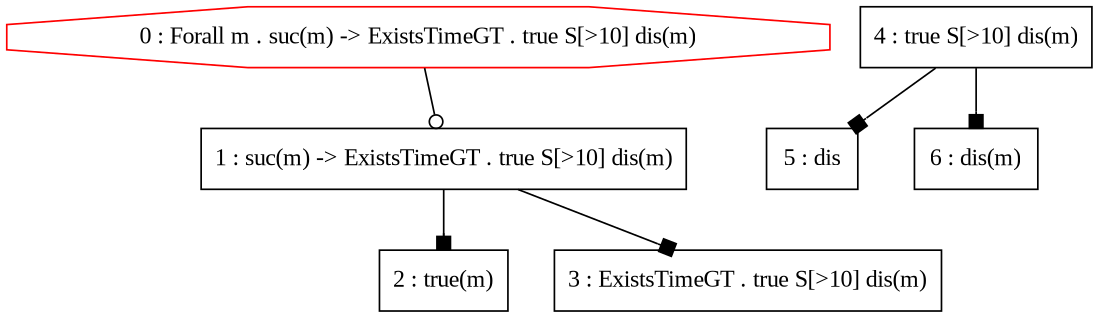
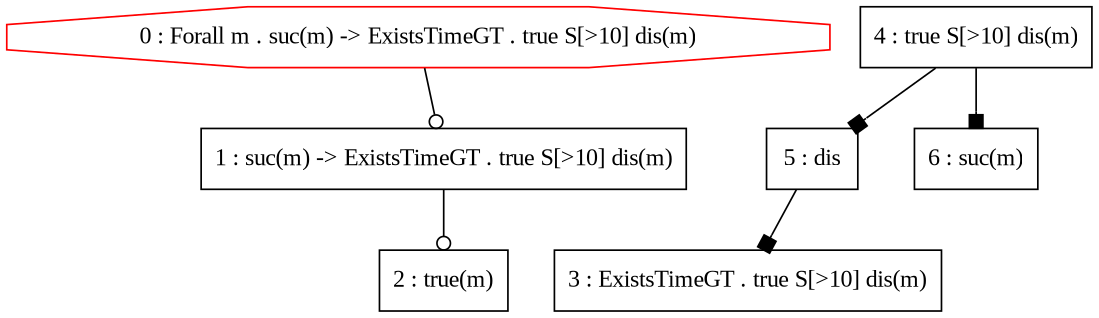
node "6 : dis(m)": label "6 : dis(m)" -> "6 : suc(m)"
edge "1 : suc(m) -> ExistsTimeGT . true S[>10] dis(m)" -> "2 : true(m)": arrowhead box -> odot
edge "1 : suc(m) -> ExistsTimeGT . true S[>10] dis(m)" -> "3 : ExistsTimeGT . true S[>10] dis(m)": now "5 : dis" -> "3 : ExistsTimeGT . true S[>10] dis(m)"
